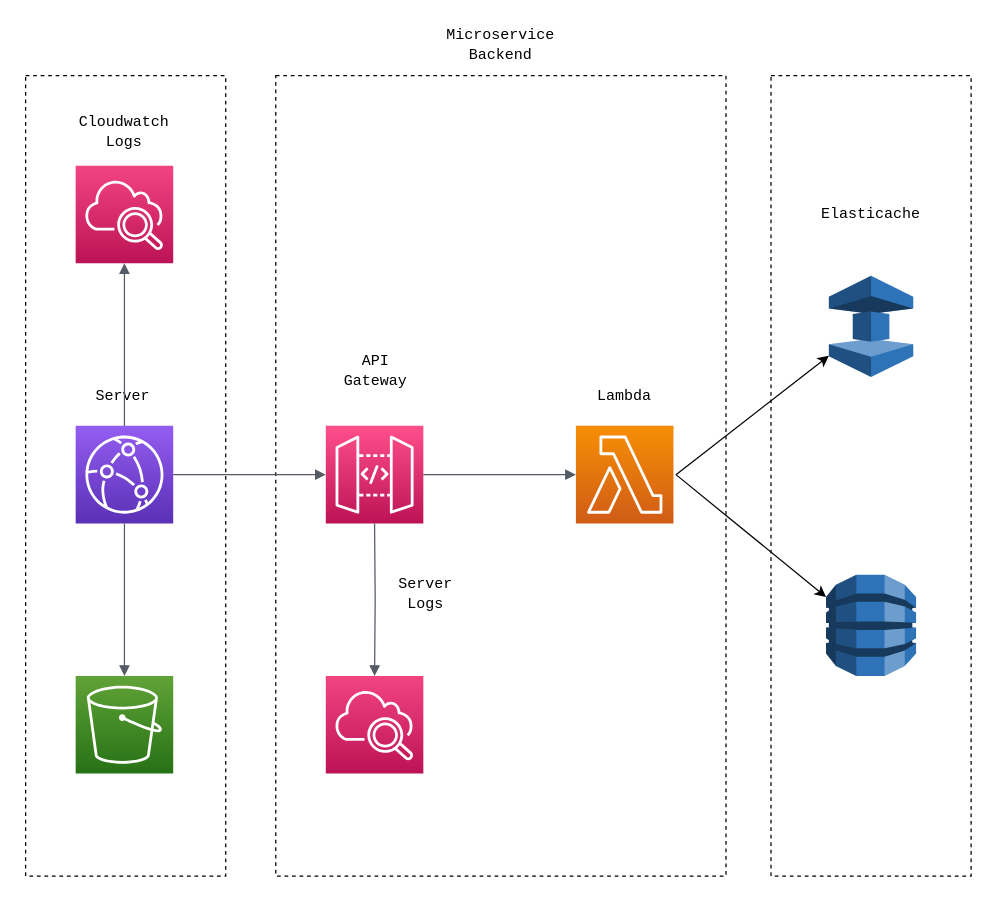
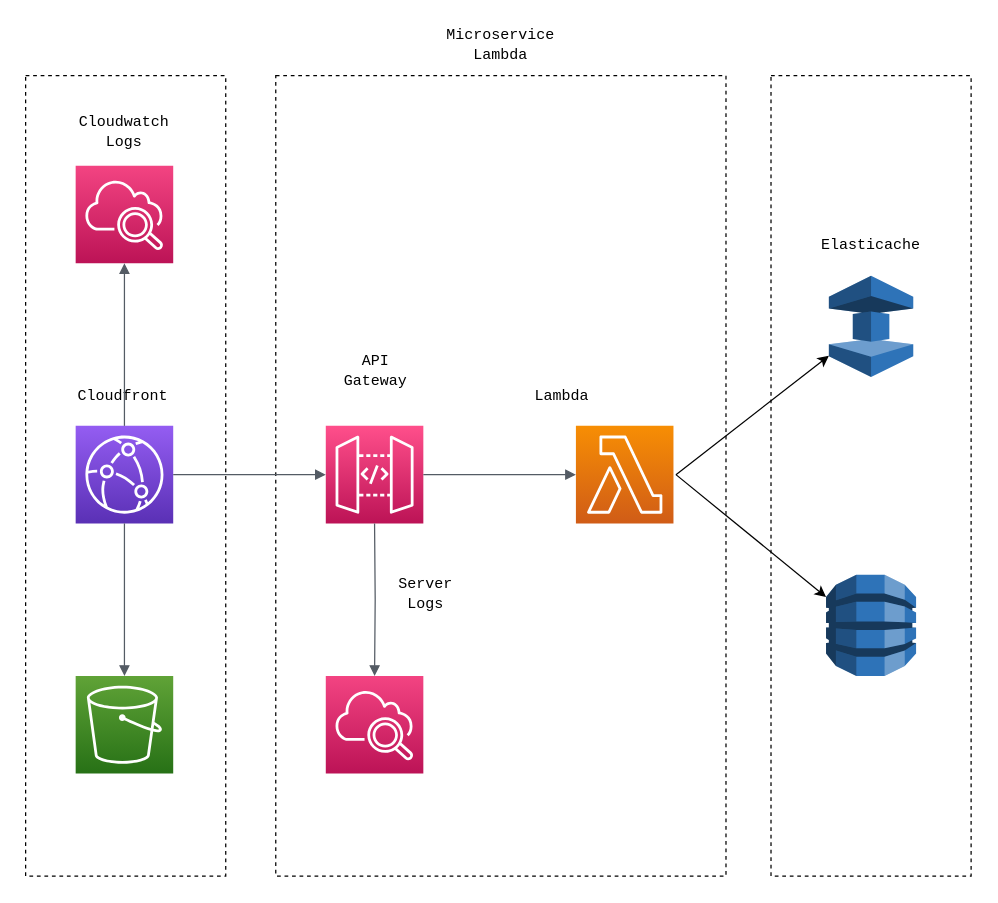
node "Microservice Backend": label "Microservice Backend" -> "Microservice Lambda"
node "Elasticache": moved (871, 213) -> (871, 244)
node "Server": label "Server" -> "Cloudfront"
node "Lambda": moved (624, 396) -> (562, 396)
